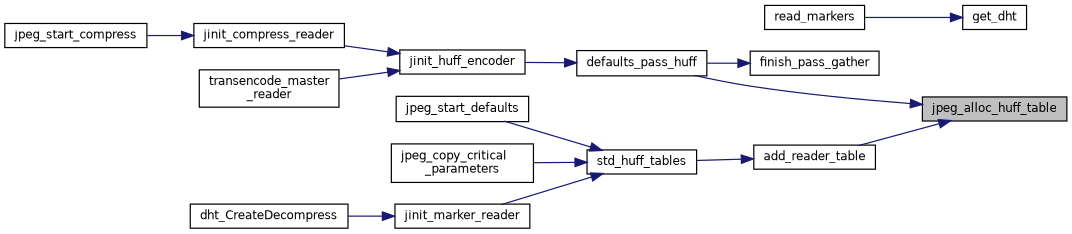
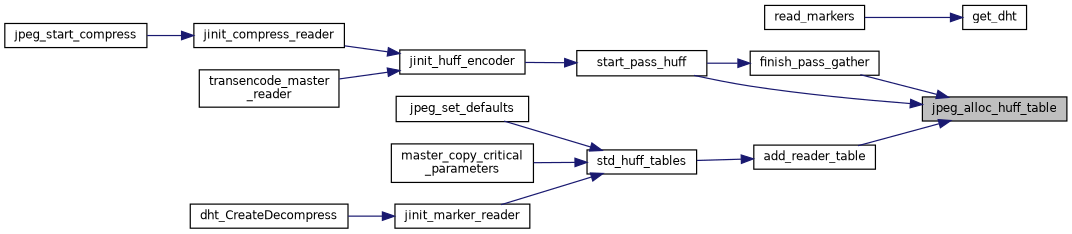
node "defaults_pass_huff": label "defaults_pass_huff" -> "start_pass_huff"
edge "finish_pass_gather" -> "jpeg_alloc_huff_table": added
node "jpeg_start_defaults": label "jpeg_start_defaults" -> "jpeg_set_defaults"
node "jpeg_copy_critical _parameters": label "jpeg_copy_critical _parameters" -> "master_copy_critical _parameters"
